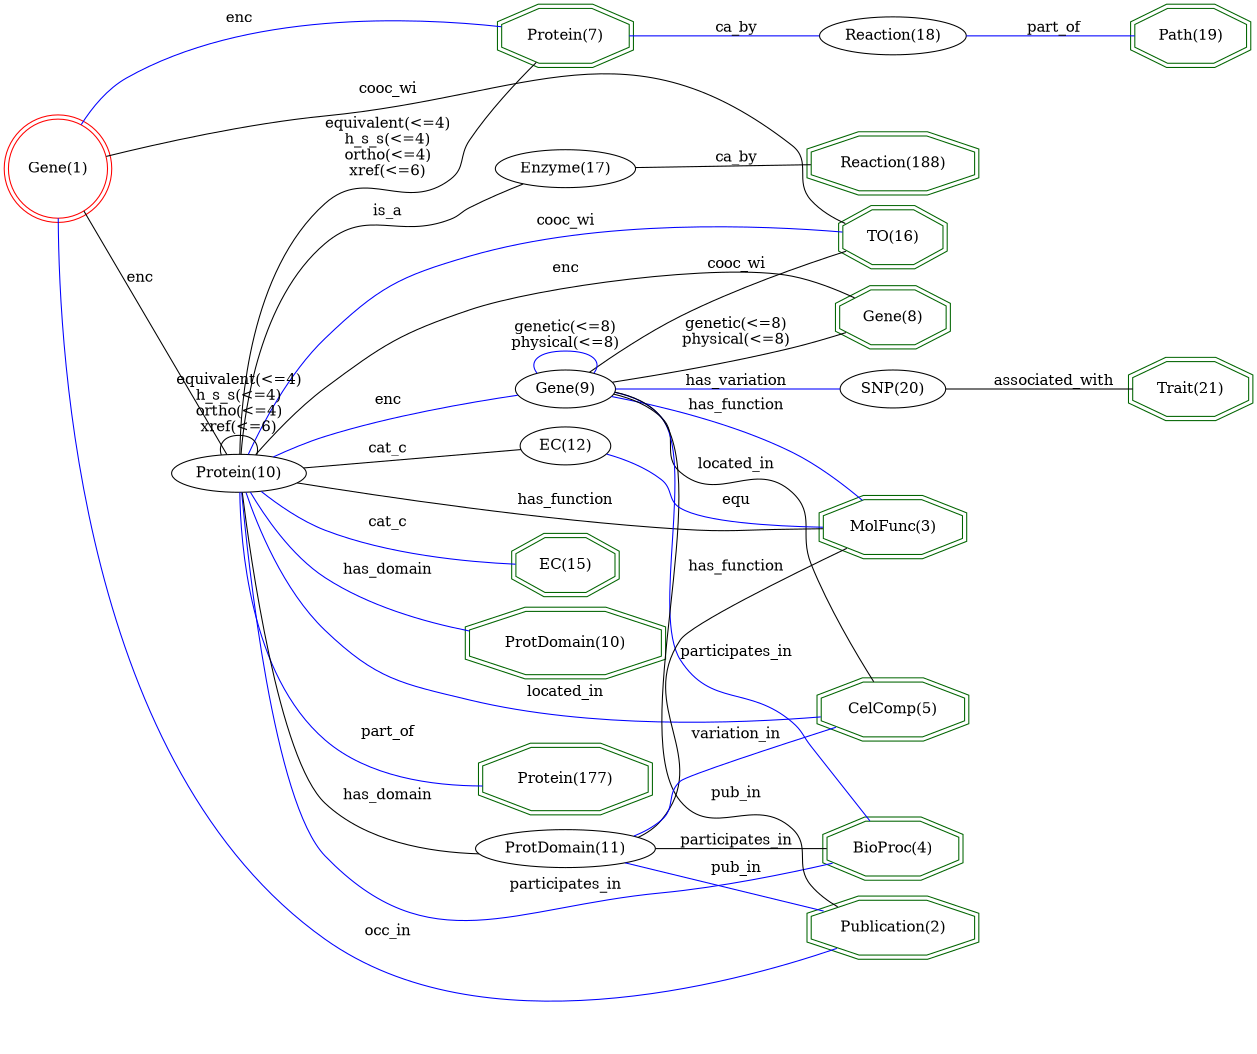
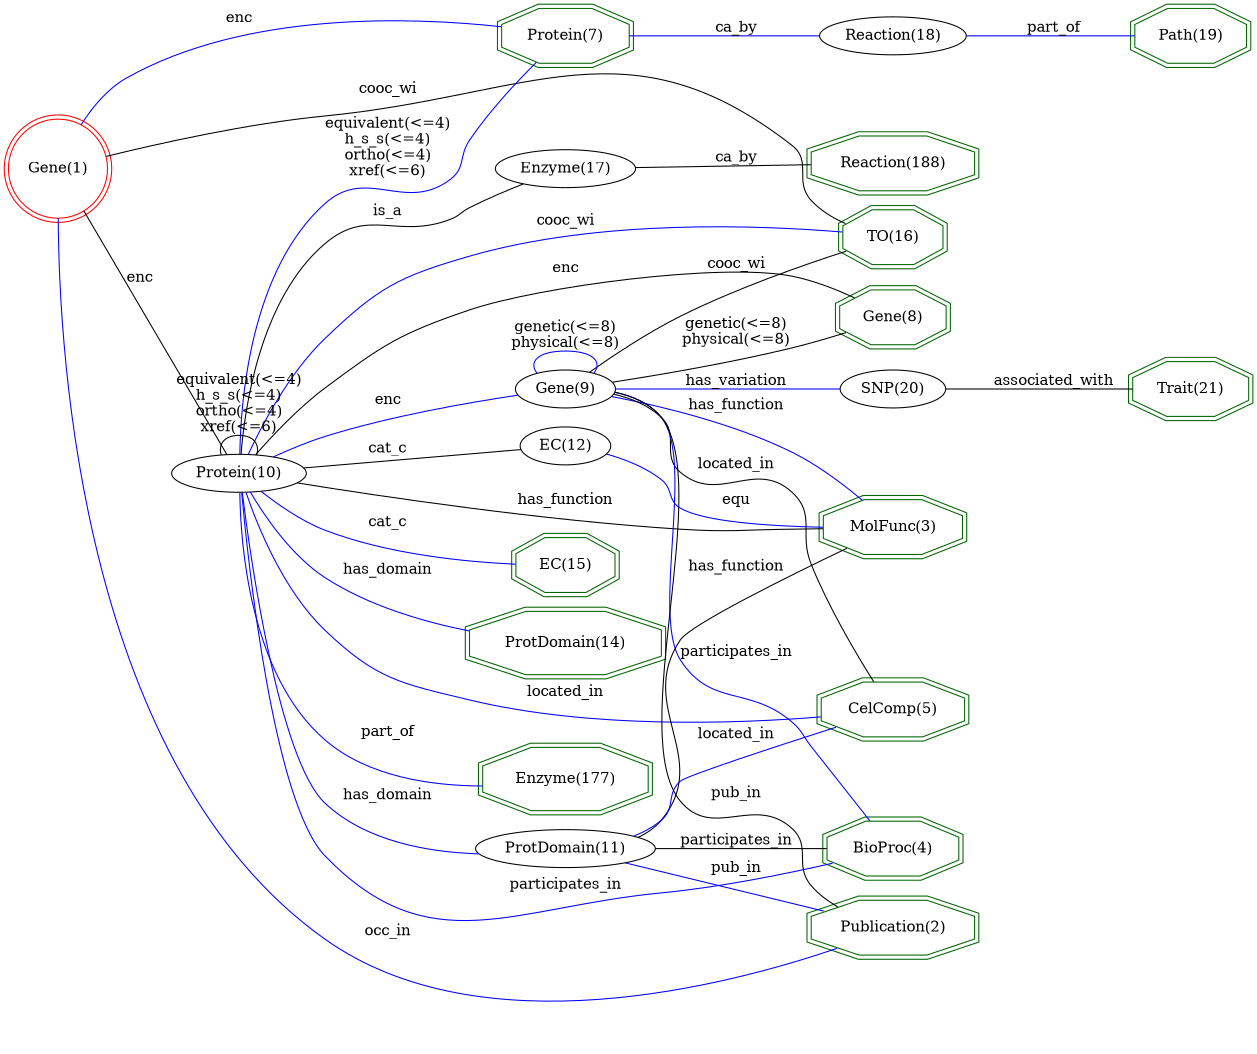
edge "Protein(7)" -- "Protein(10)": color black -> blue
node "ProtDomain(10)": label "ProtDomain(10)" -> "ProtDomain(14)"
edge "Protein(10)" -- "ProtDomain(11)": color black -> blue
edge "CelComp(5)" -- "ProtDomain(11)": label "variation_in" -> "located_in"
node "Protein(177)": label "Protein(177)" -> "Enzyme(177)"
